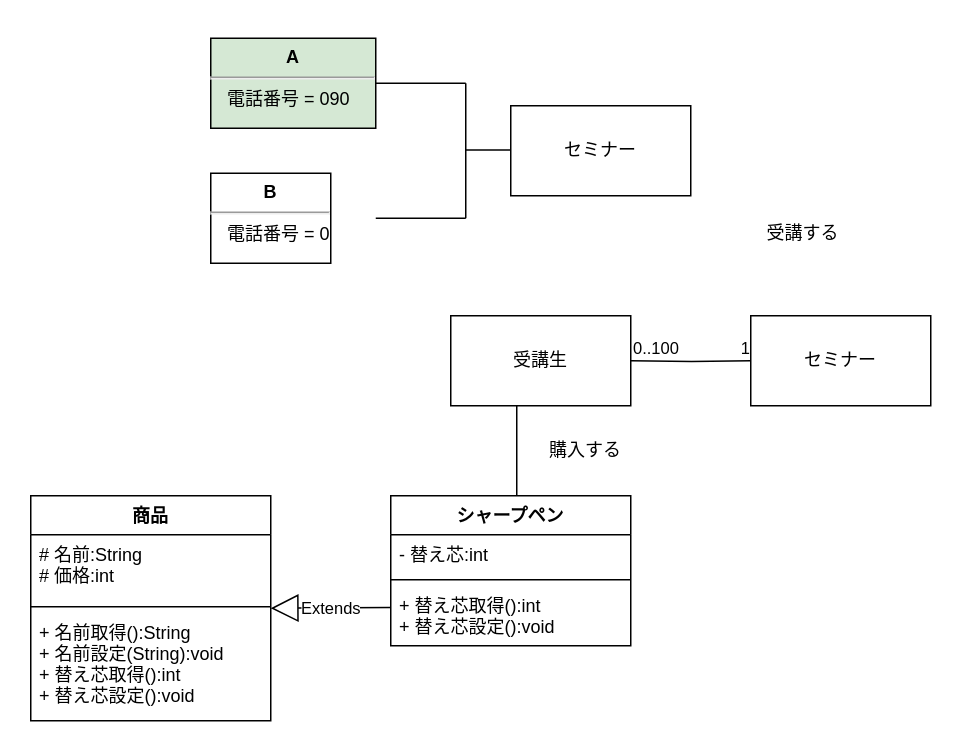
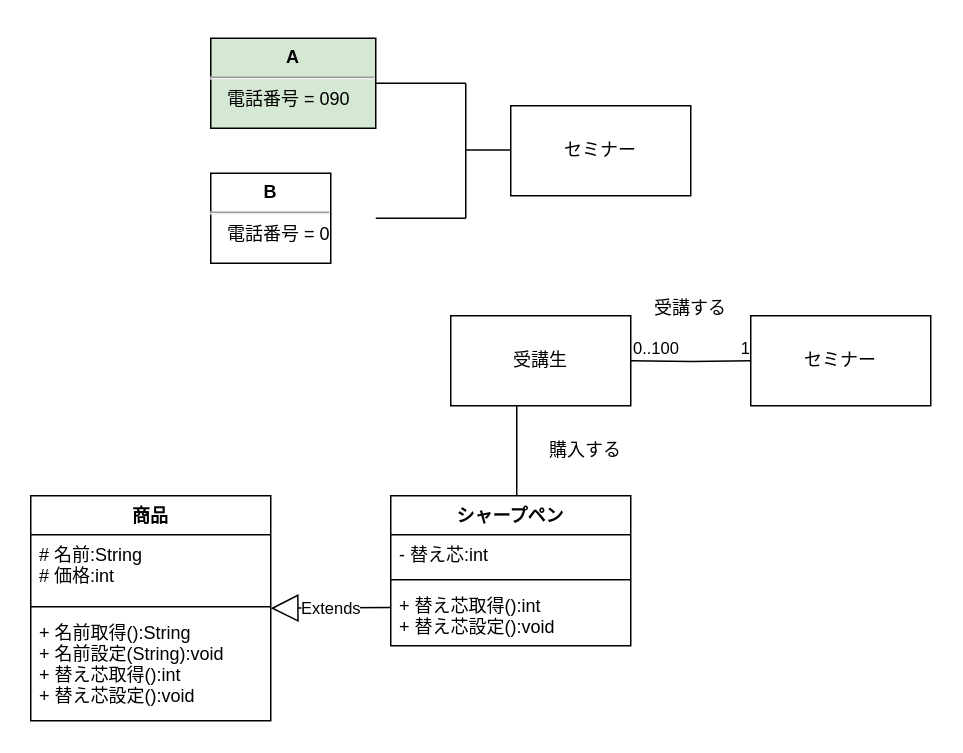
node "受講する": moved (803, 233) -> (691, 308)
